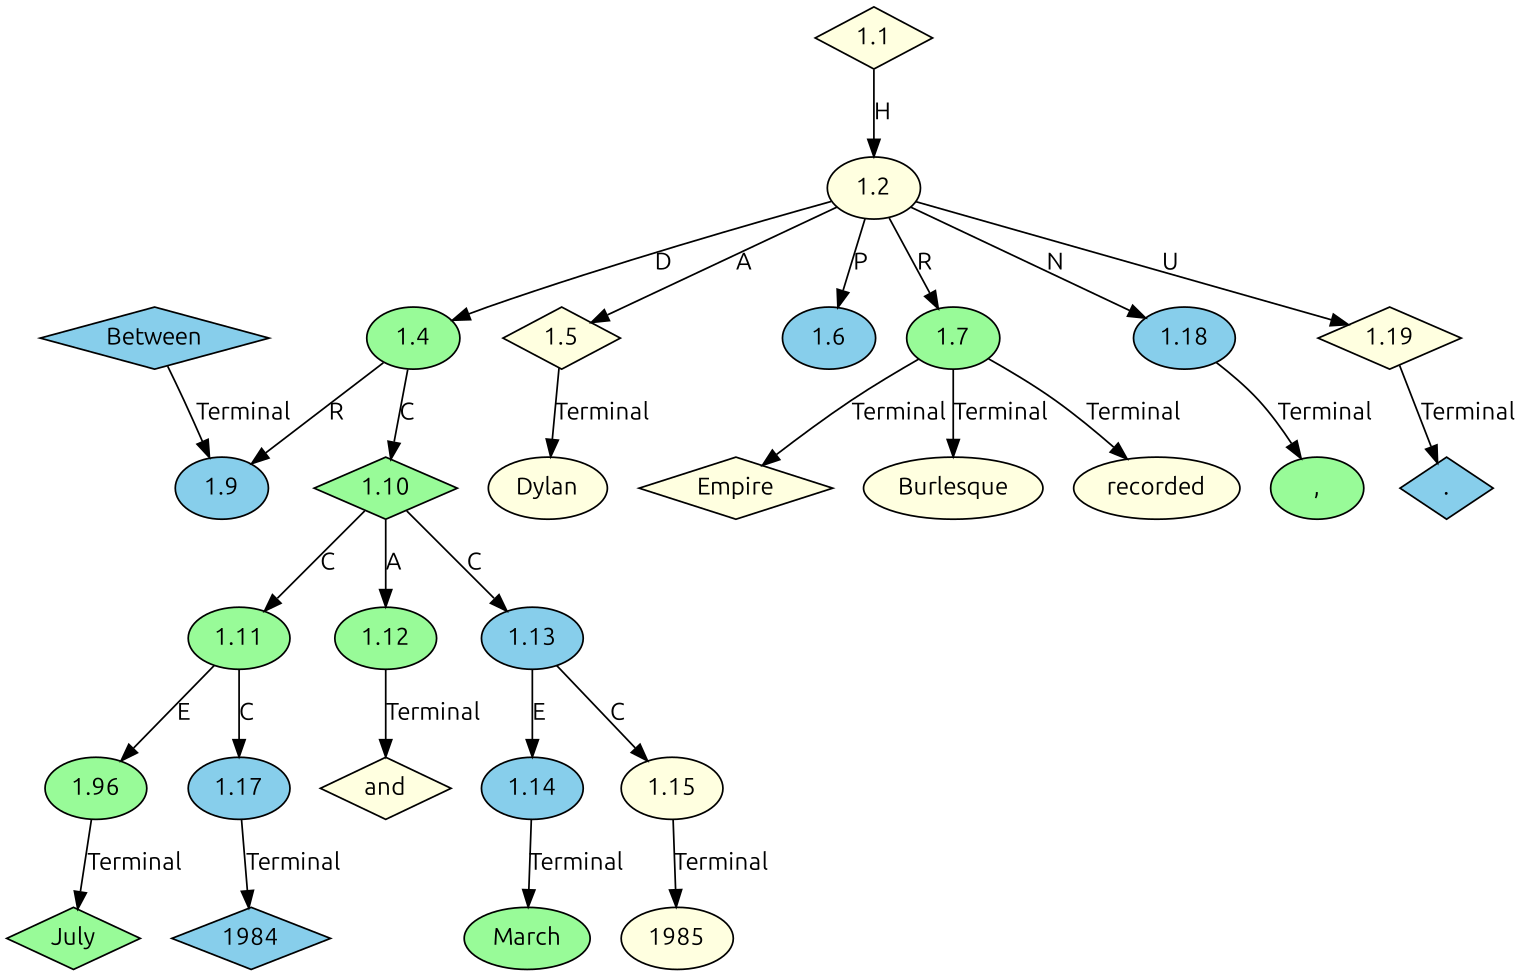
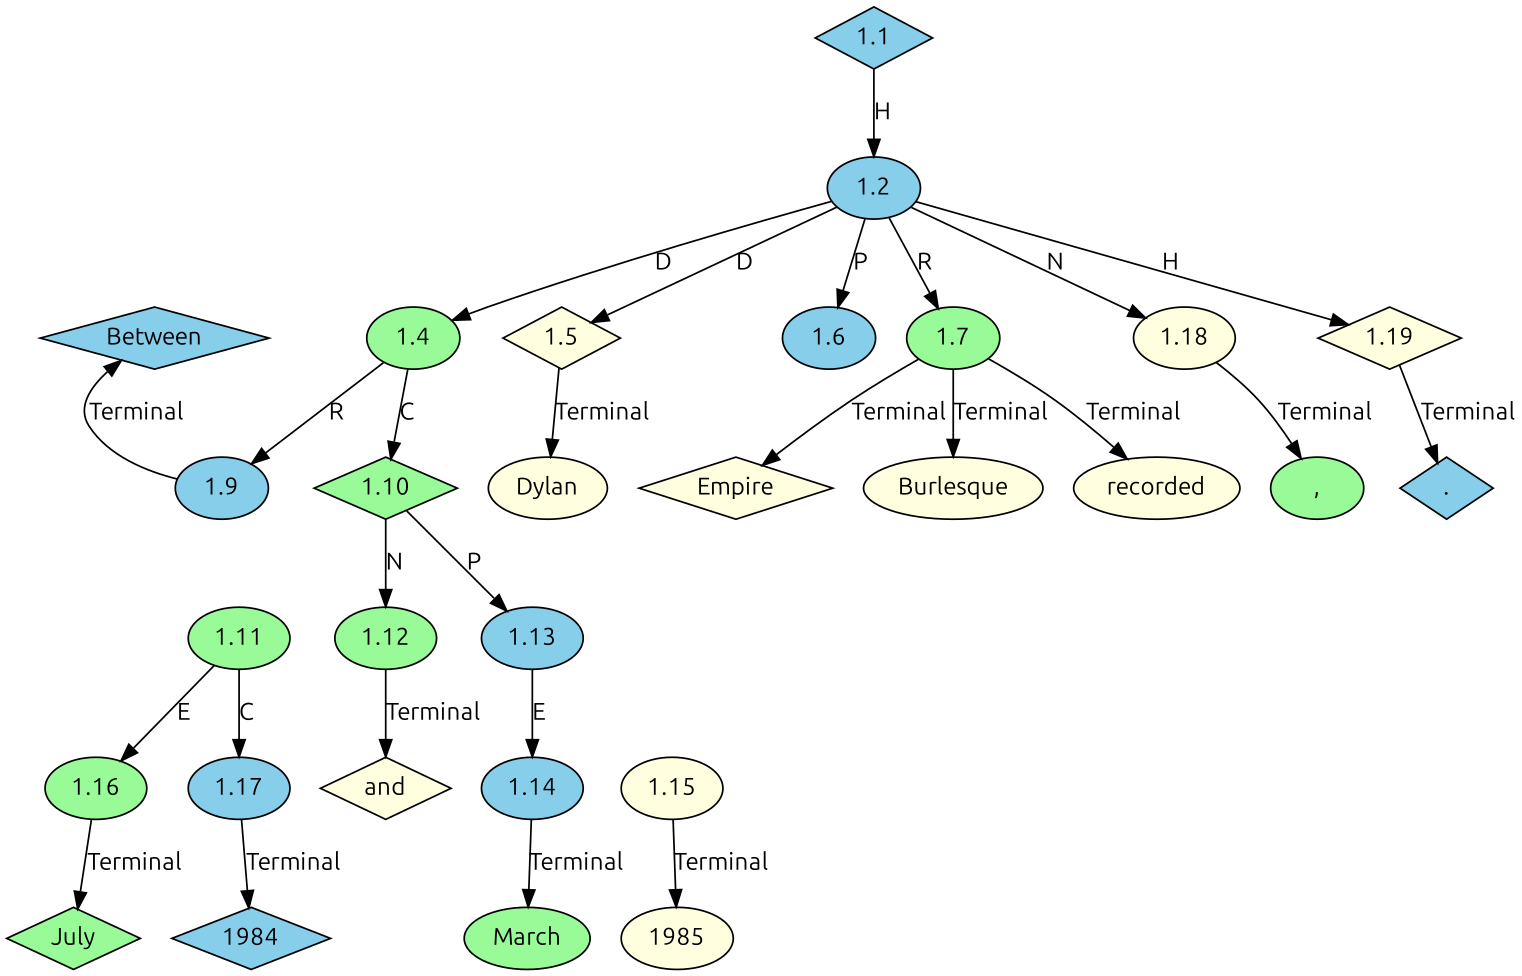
node "1.1": fillcolor lightyellow -> skyblue
node "1.2": fillcolor lightyellow -> skyblue
edge "1.2" -> "1.5": label "A" -> "D"
edge "1.2" -> "1.19": label "U" -> "H"
node "1.18": fillcolor skyblue -> lightyellow
edge "Between" -> "1.9": reversed
edge "1.10" -> "1.11": removed, label "C"
edge "1.10" -> "1.12": label "A" -> "N"
edge "1.10" -> "1.13": label "C" -> "P"
edge "1.13" -> "1.15": removed, label "C"
node "1.96": label "1.96" -> "1.16"
